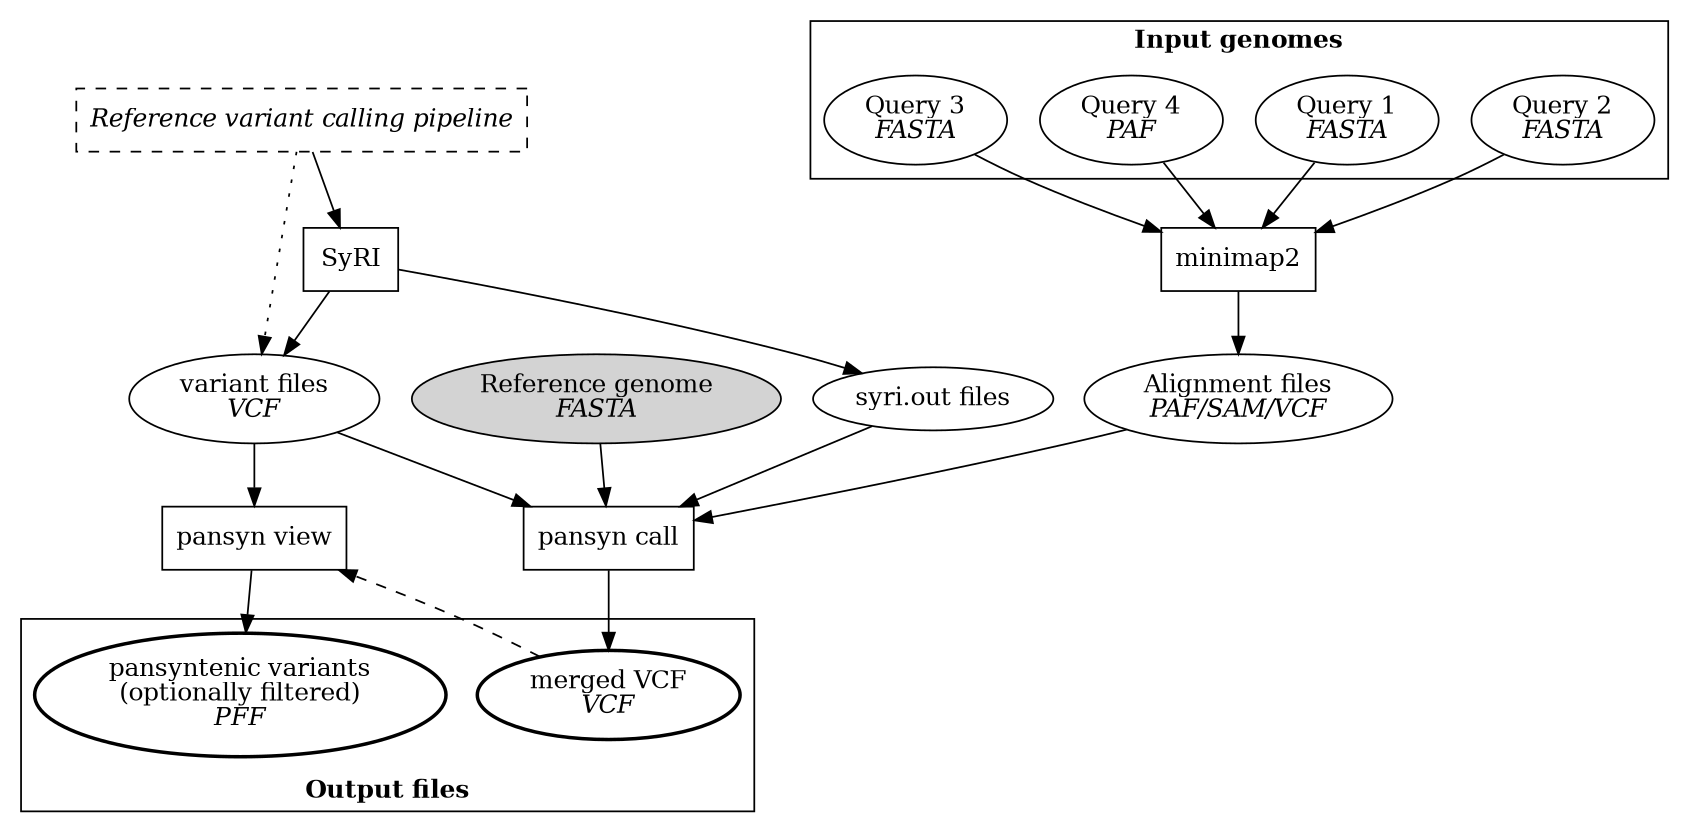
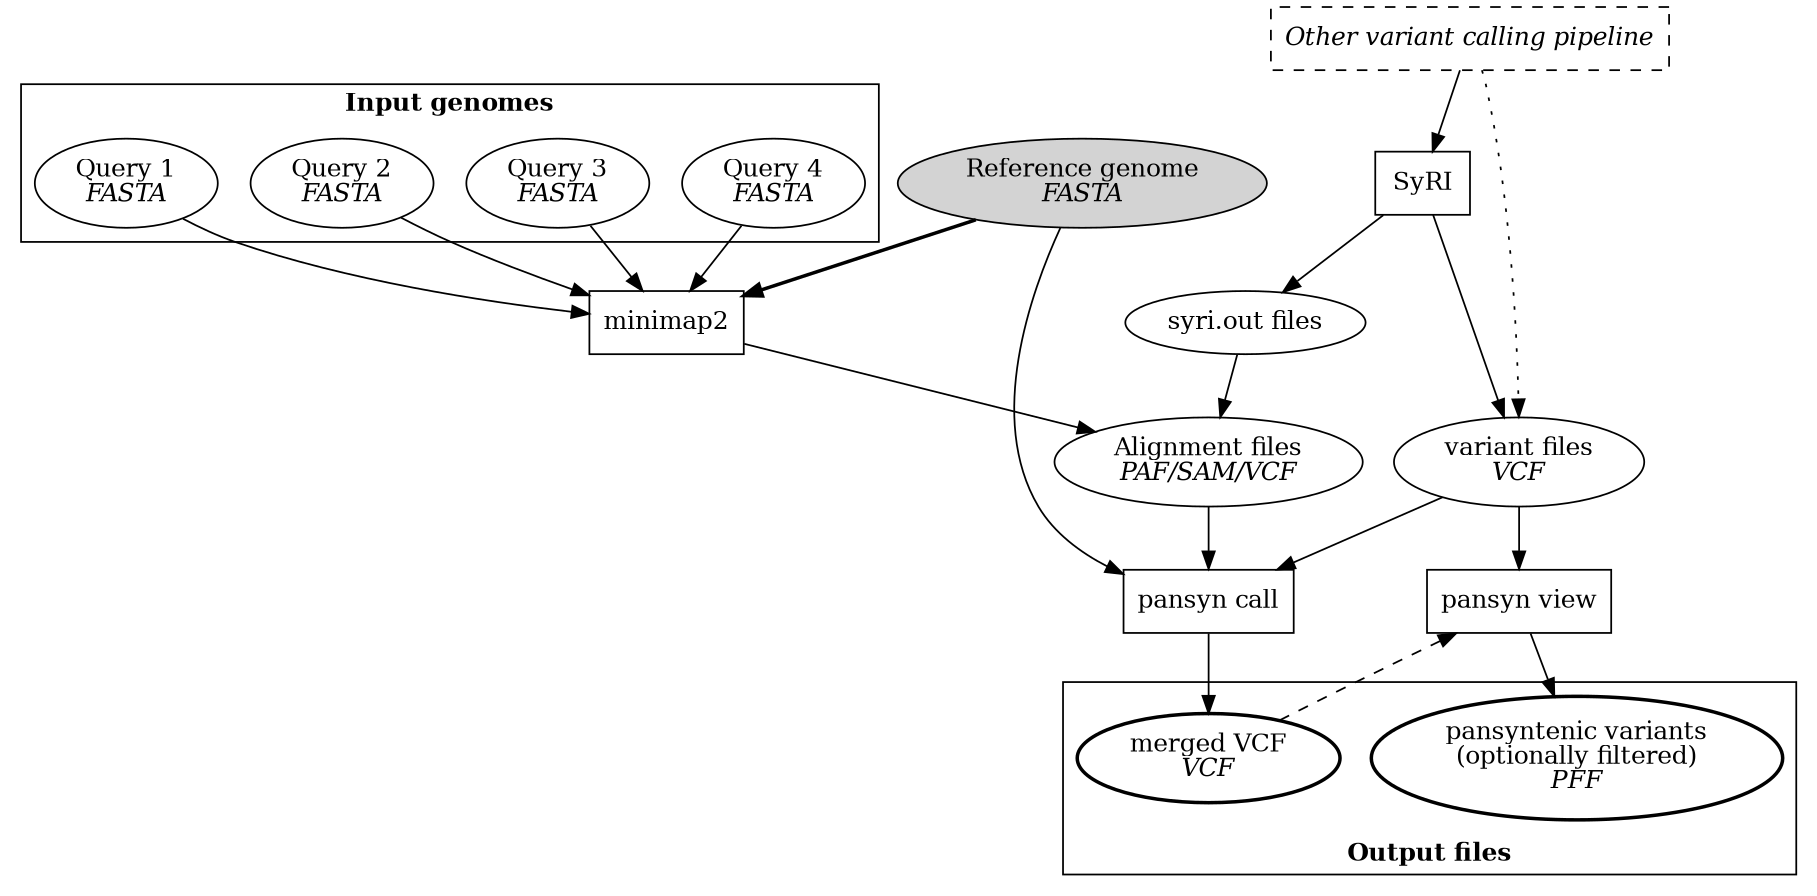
node "Reference variant calling pipeline": label "Reference variant calling pipeline" -> "Other variant calling pipeline"
node "Query 4": text "PAF" -> "FASTA"
edge "Reference genome" -> "minimap2": added
edge "syri.out files" -> "pansyn call": now "syri.out files" -> "Alignment files"
